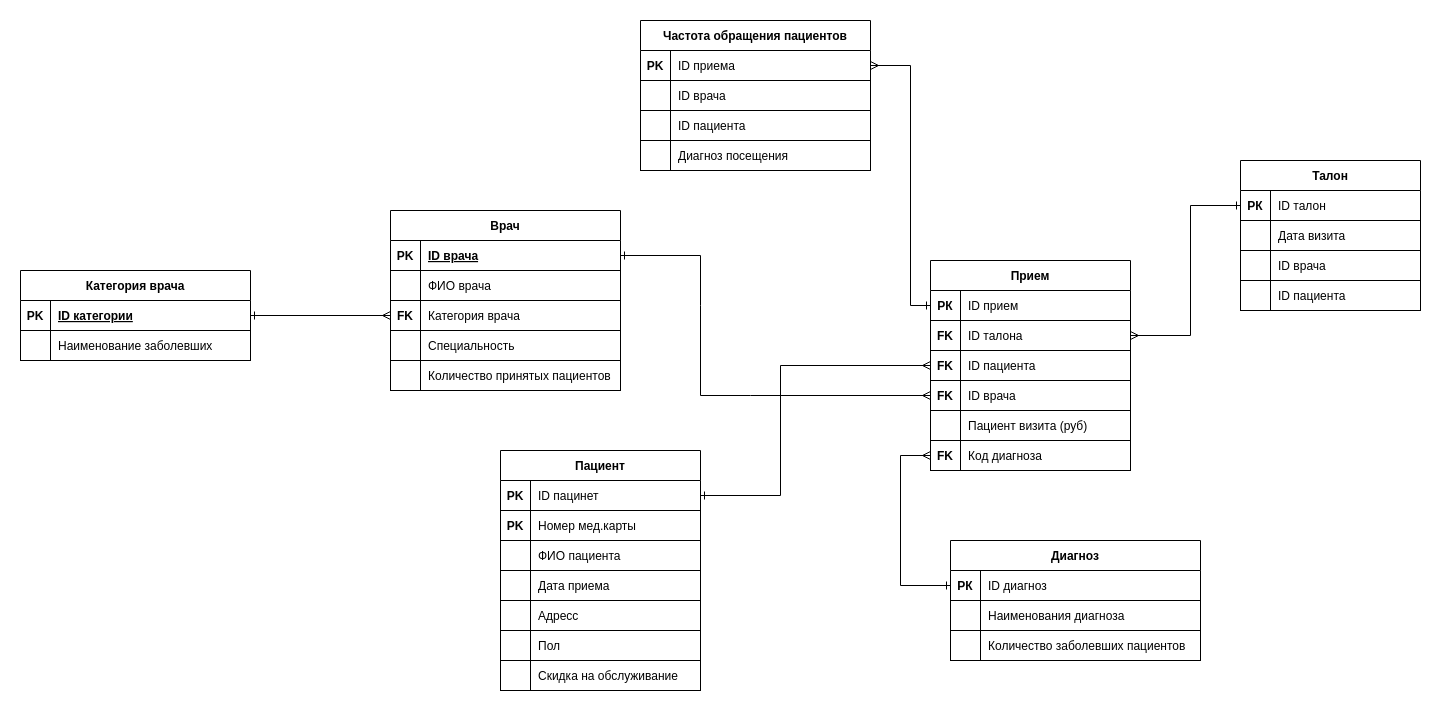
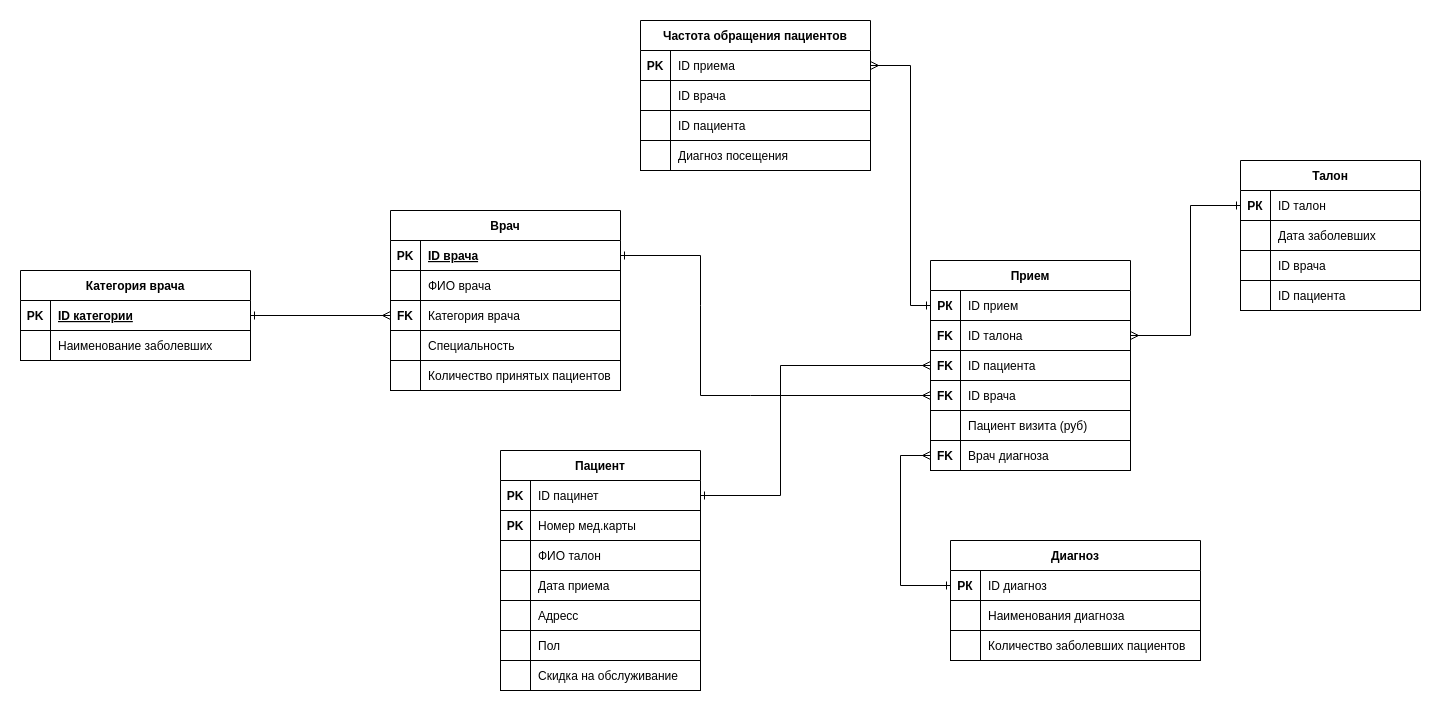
node "Дата визита": label "Дата визита" -> "Дата заболевших"
node "Код диагноза": label "Код диагноза" -> "Врач диагноза"
node "ФИО пациента": label "ФИО пациента" -> "ФИО талон"
